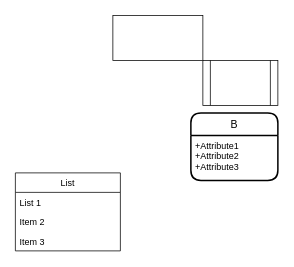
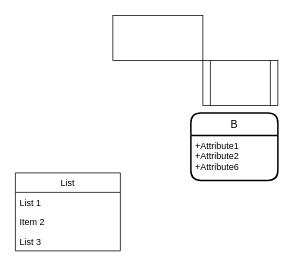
node "+Attribute1 +Attribute2 +Attribute3": label "+Attribute1 +Attribute2 +Attribute3" -> "+Attribute1 +Attribute2 +Attribute6"
node "Item 3": label "Item 3" -> "List 3"
